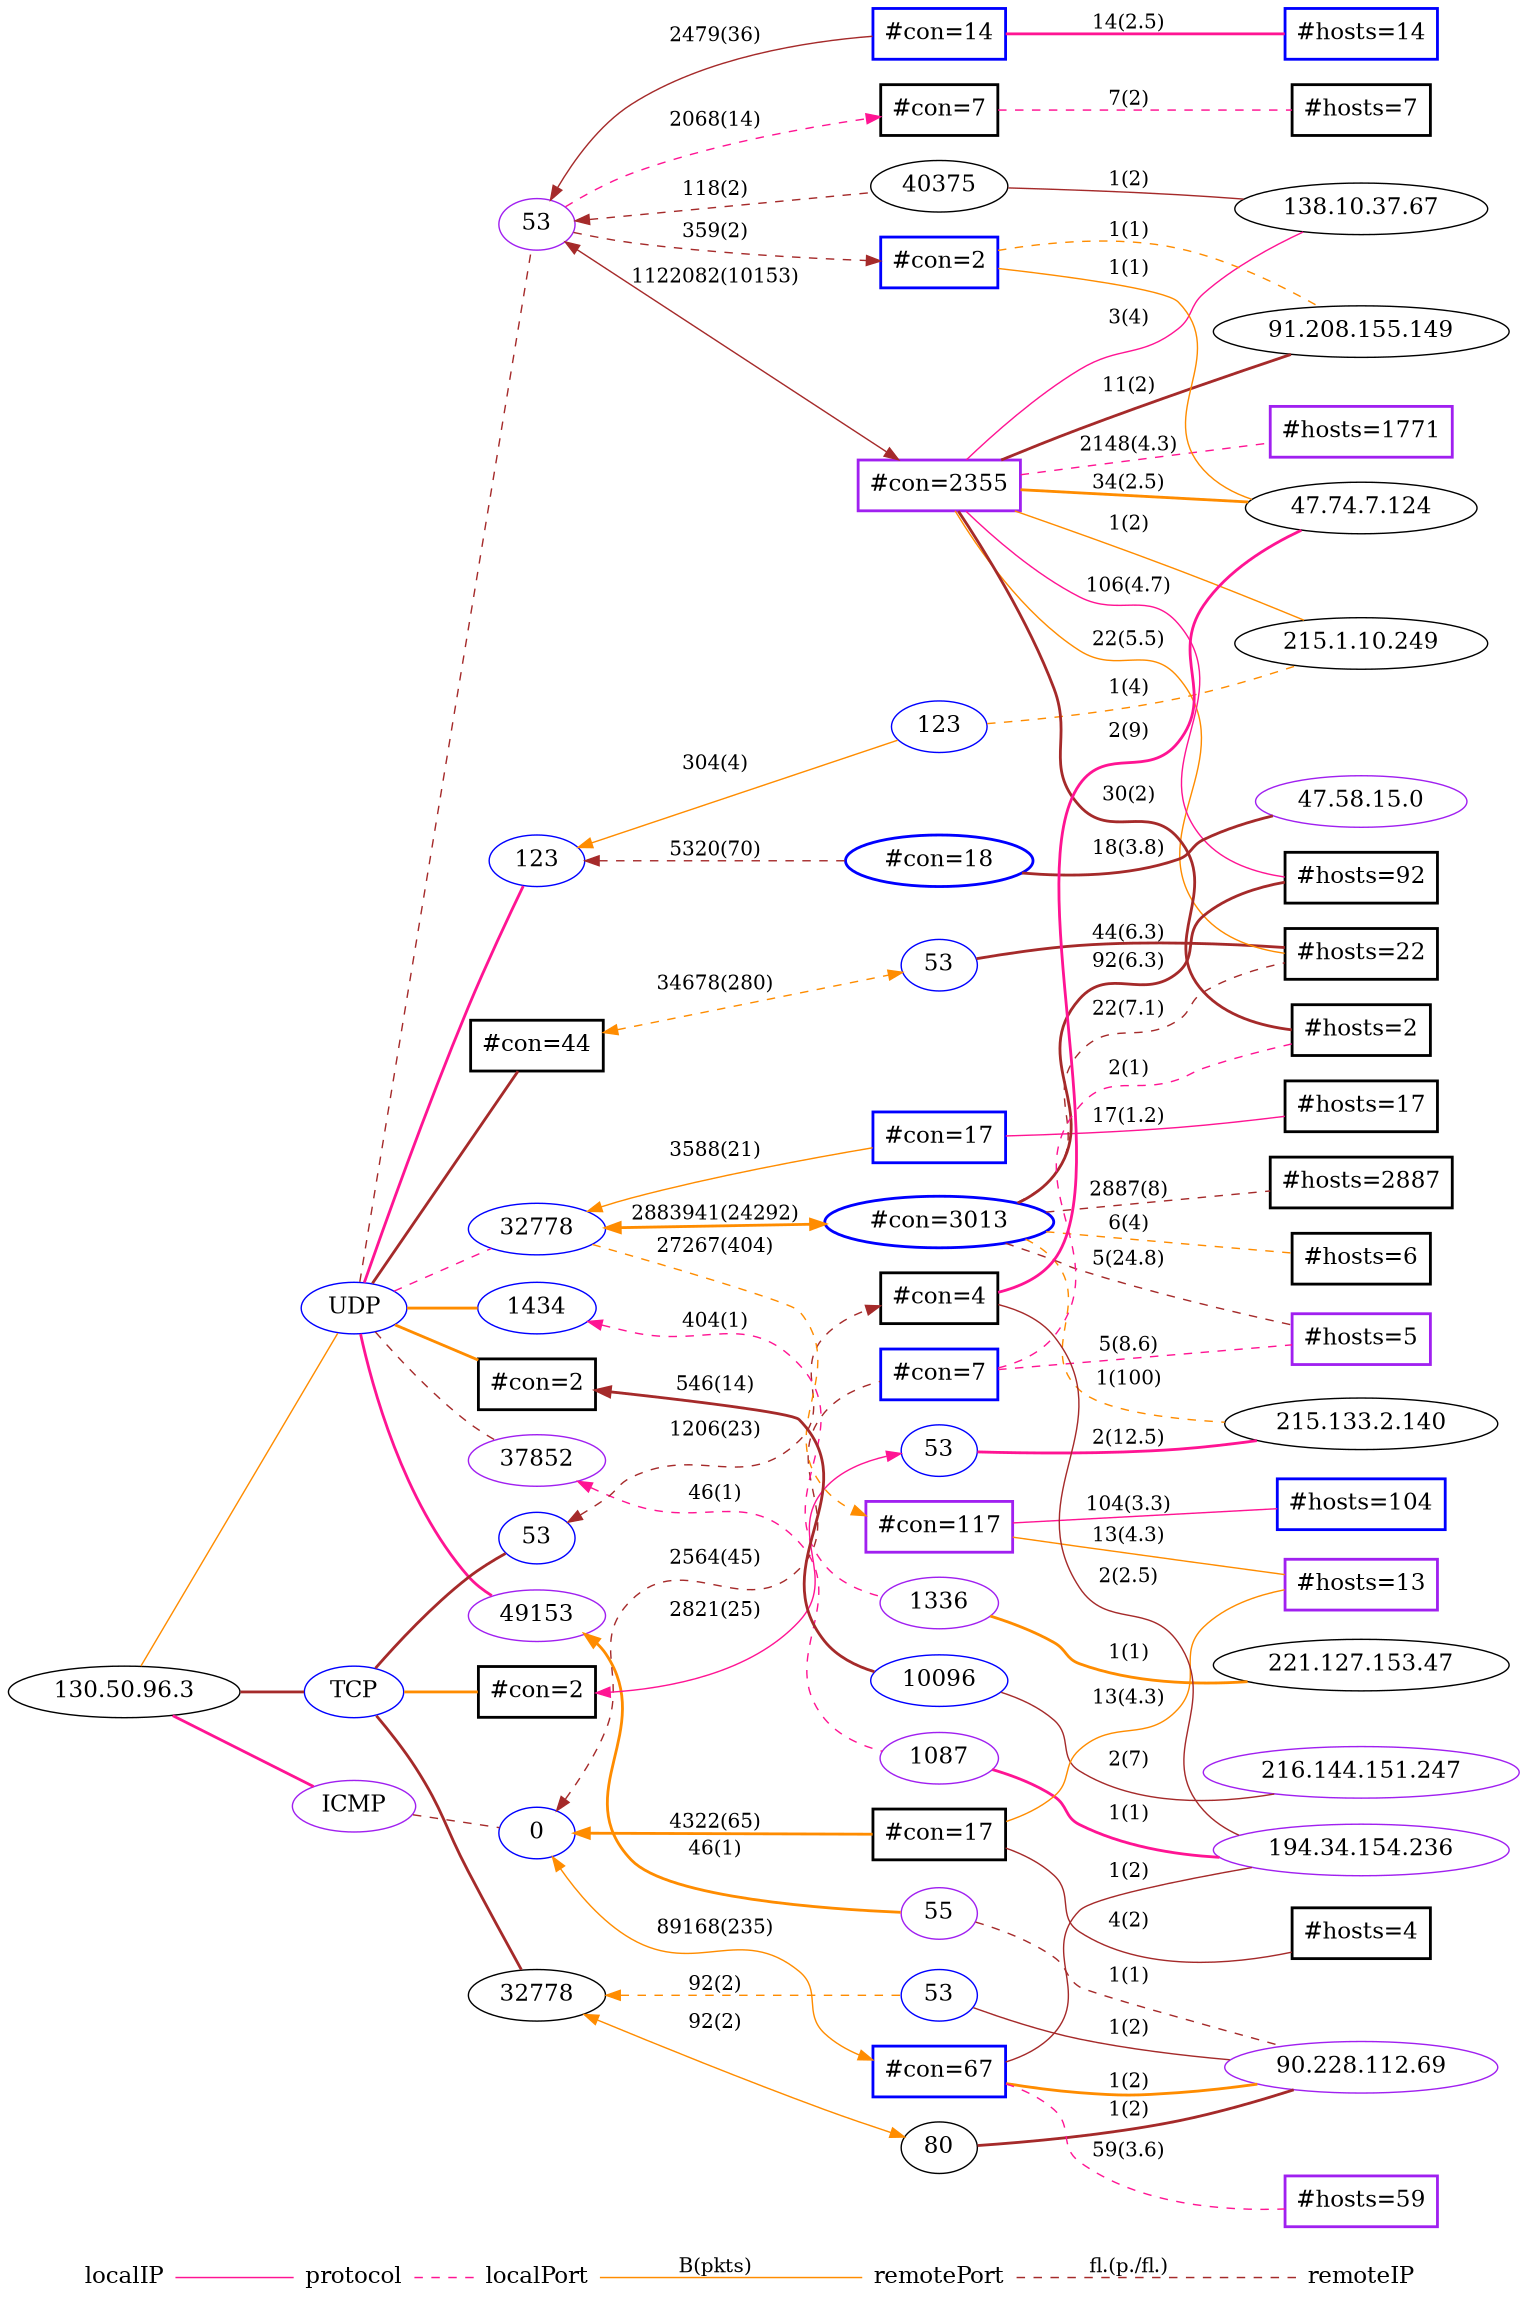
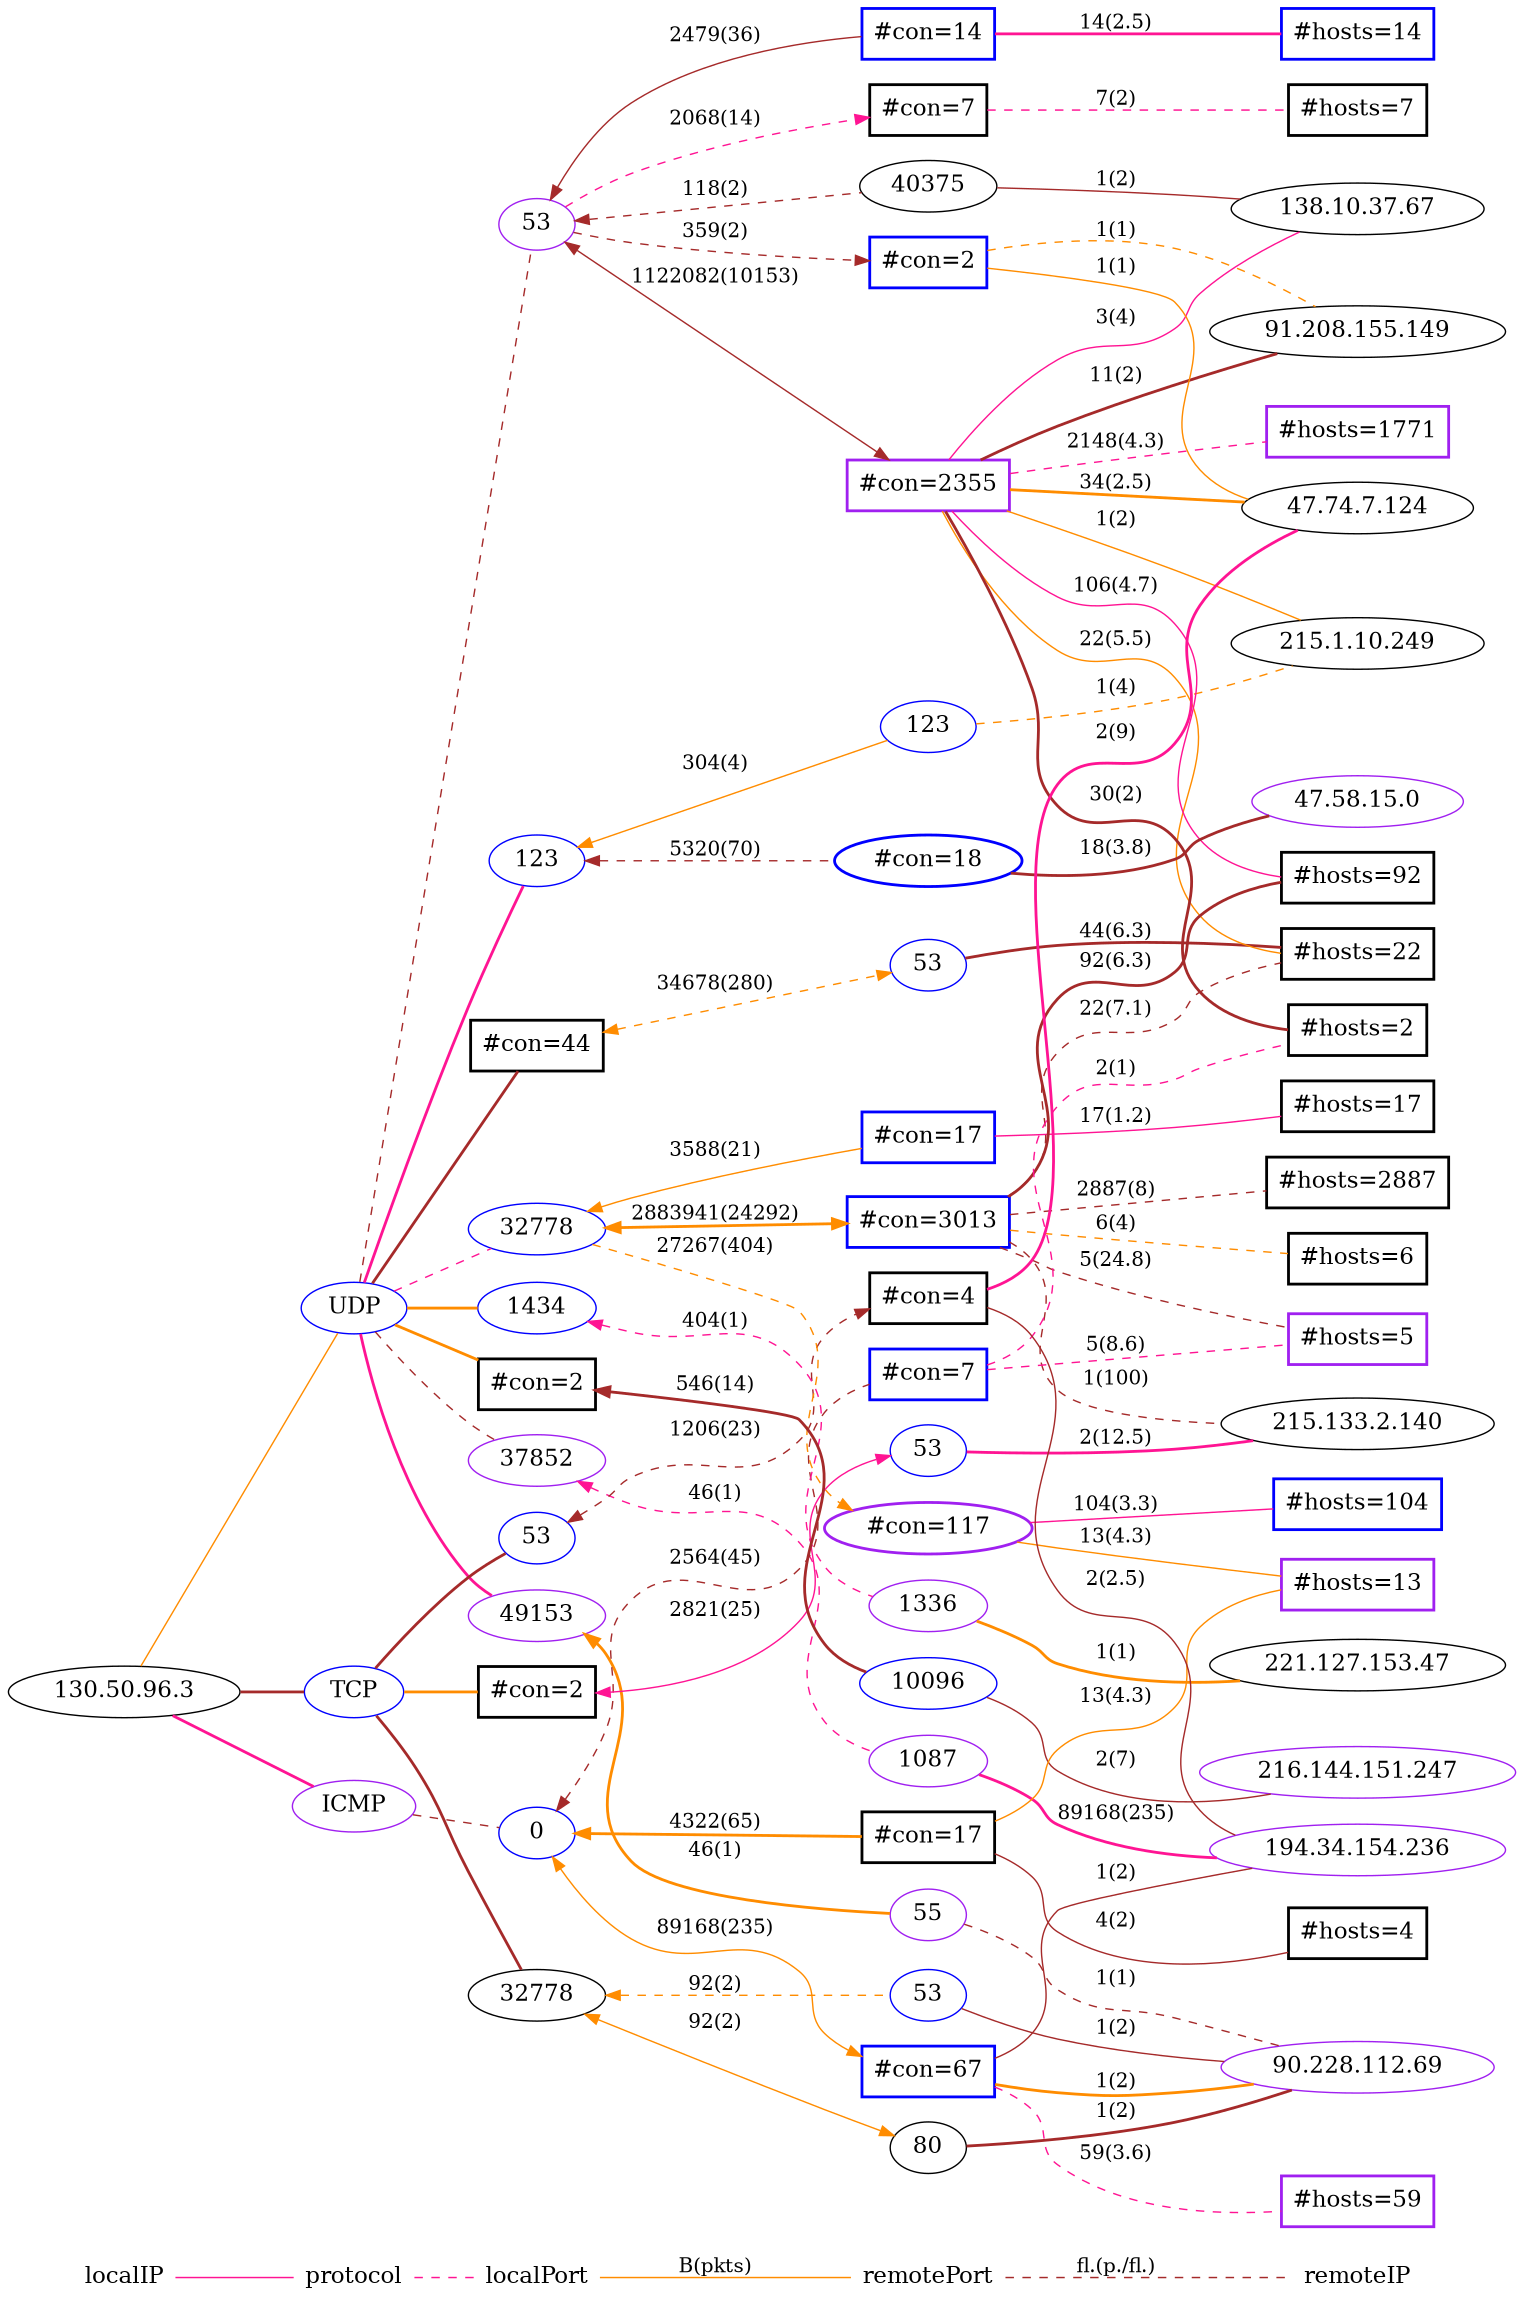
node "#con=3013": shape ellipse -> box
edge "#con=3013" -- "215.133.2.140": color darkorange -> brown
node "#con=117": shape box -> ellipse
edge "1087" -- "194.34.154.236": label "1(1)" -> "89168(235)"
